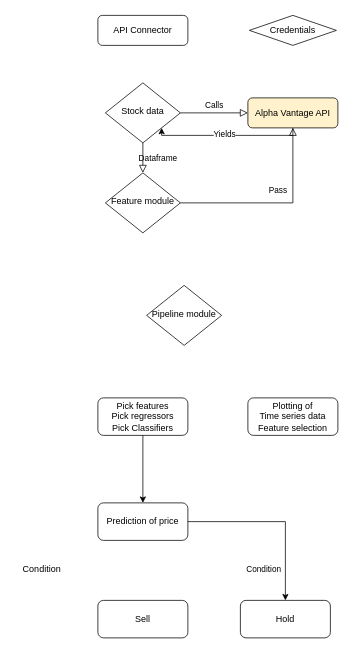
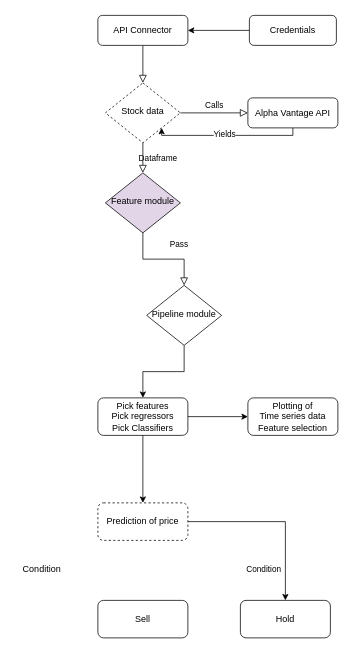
edge "Credentials" -> "API Connector": added
node "Credentials": shape diamond -> rounded rectangle
edge "API Connector" -> "Stock data": added
node "Stock data": style solid -> dashed
node "Alpha Vantage API": fillcolor #fff2cc -> #ffffff
node "Feature module": fillcolor #ffffff -> #e1d5e7
edge "Feature module" -> "Alpha Vantage API": now "Feature module" -> "Pipeline module"
edge "Pipeline module" -> "Pick features Pick regressors Pick Classifiers": added
edge "Pick features Pick regressors Pick Classifiers" -> "Plotting of Time series data Feature selection": added
node "Prediction of price": style solid -> dashed
